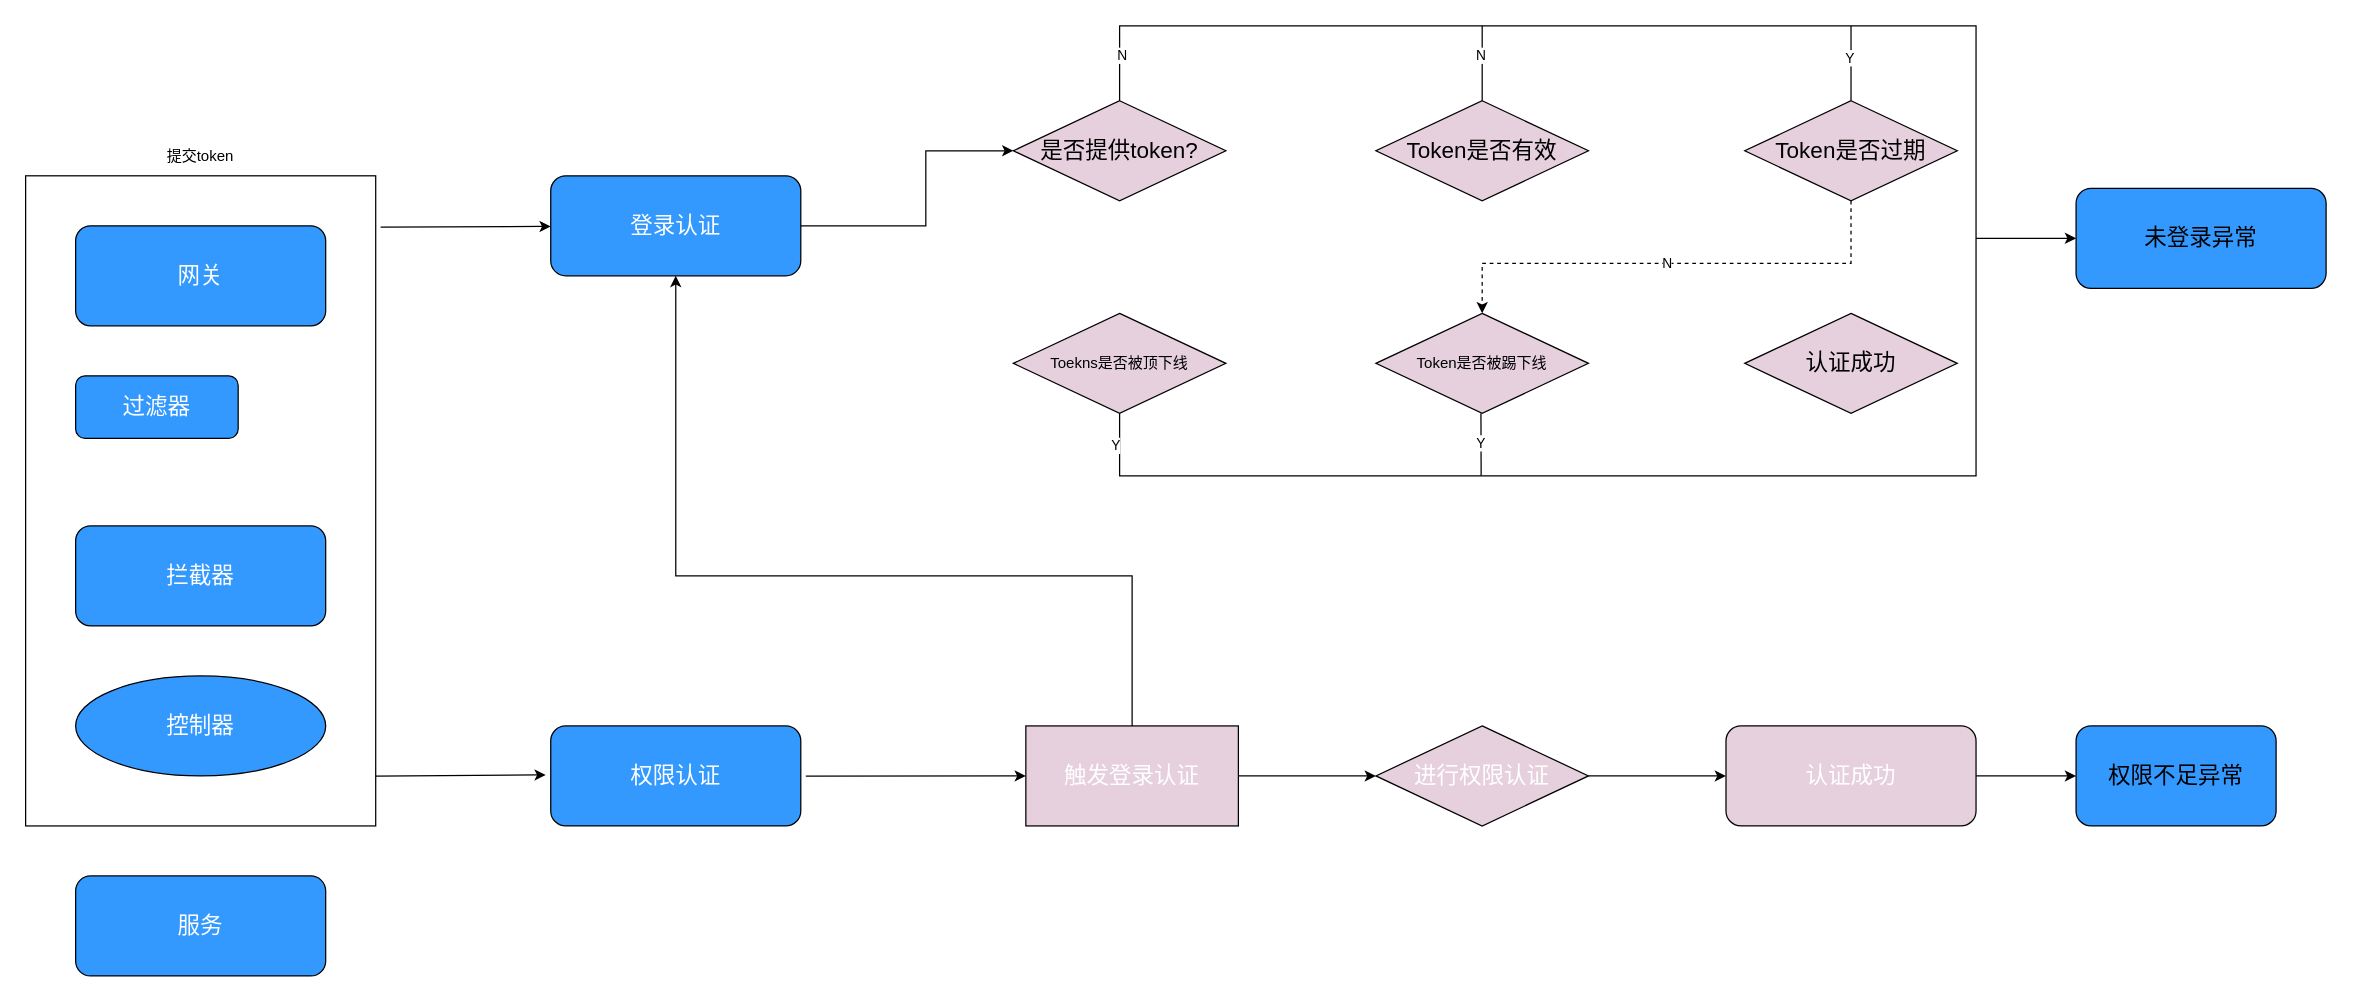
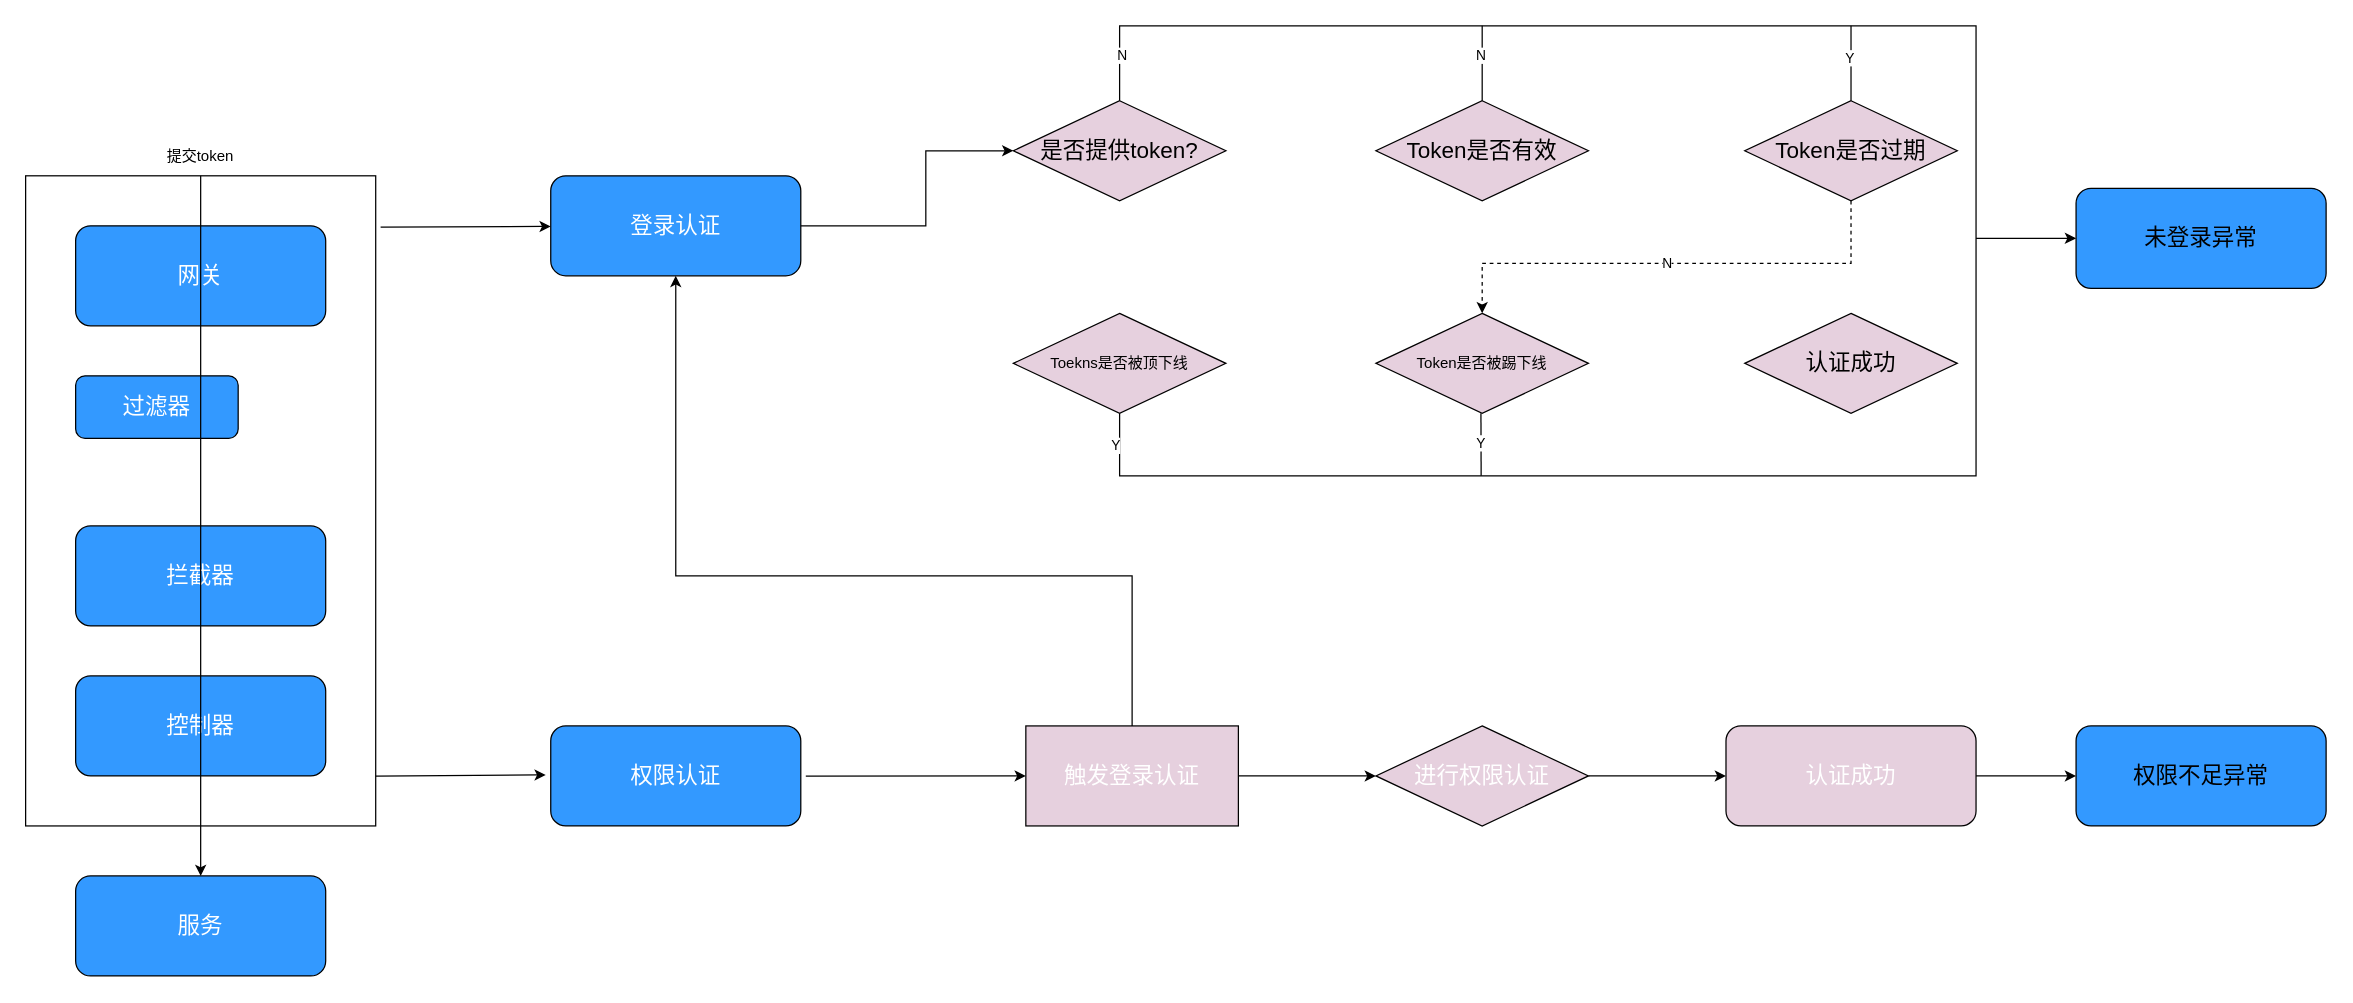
edge "提交token" -> "服务": added
node "控制器": shape ellipse -> rounded rectangle
node "权限不足异常": size 200x100 -> 250x100
